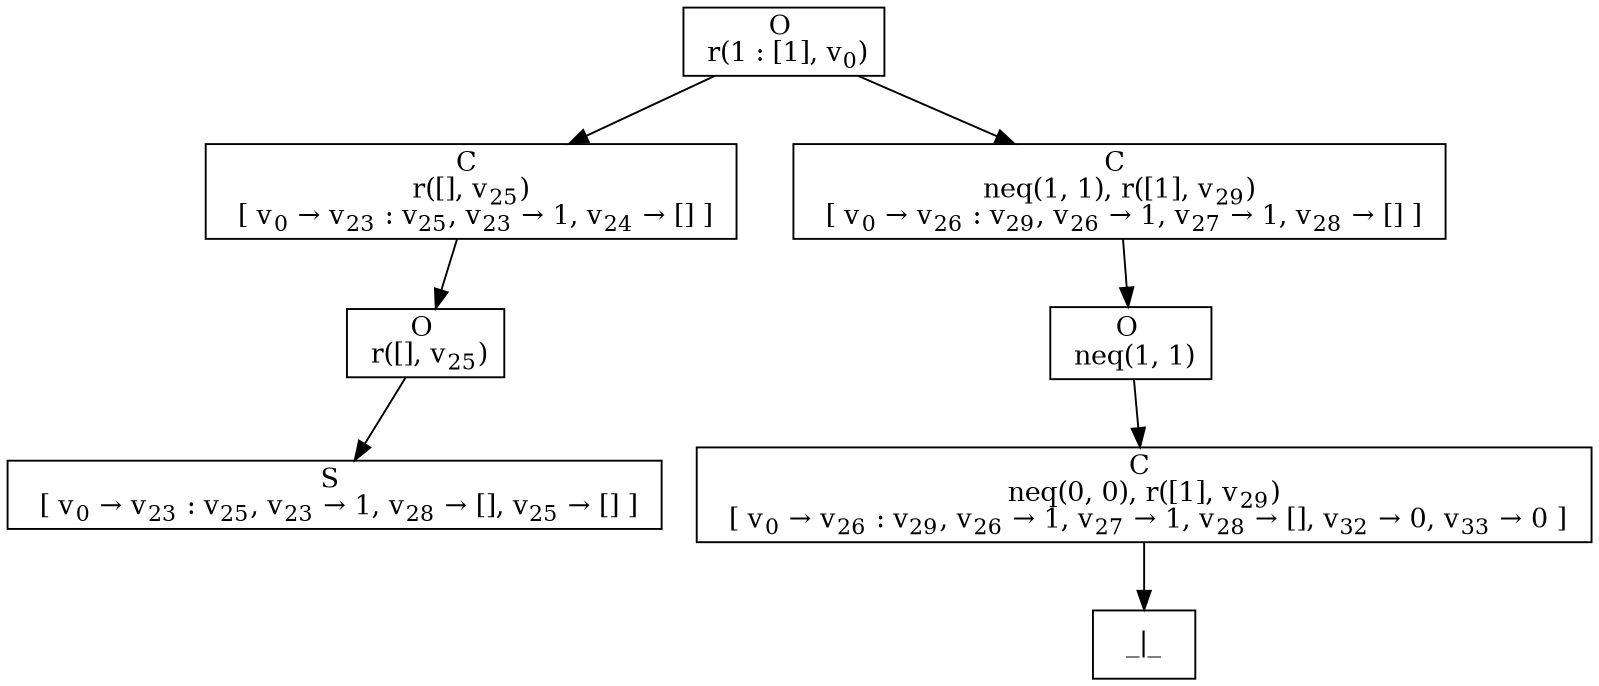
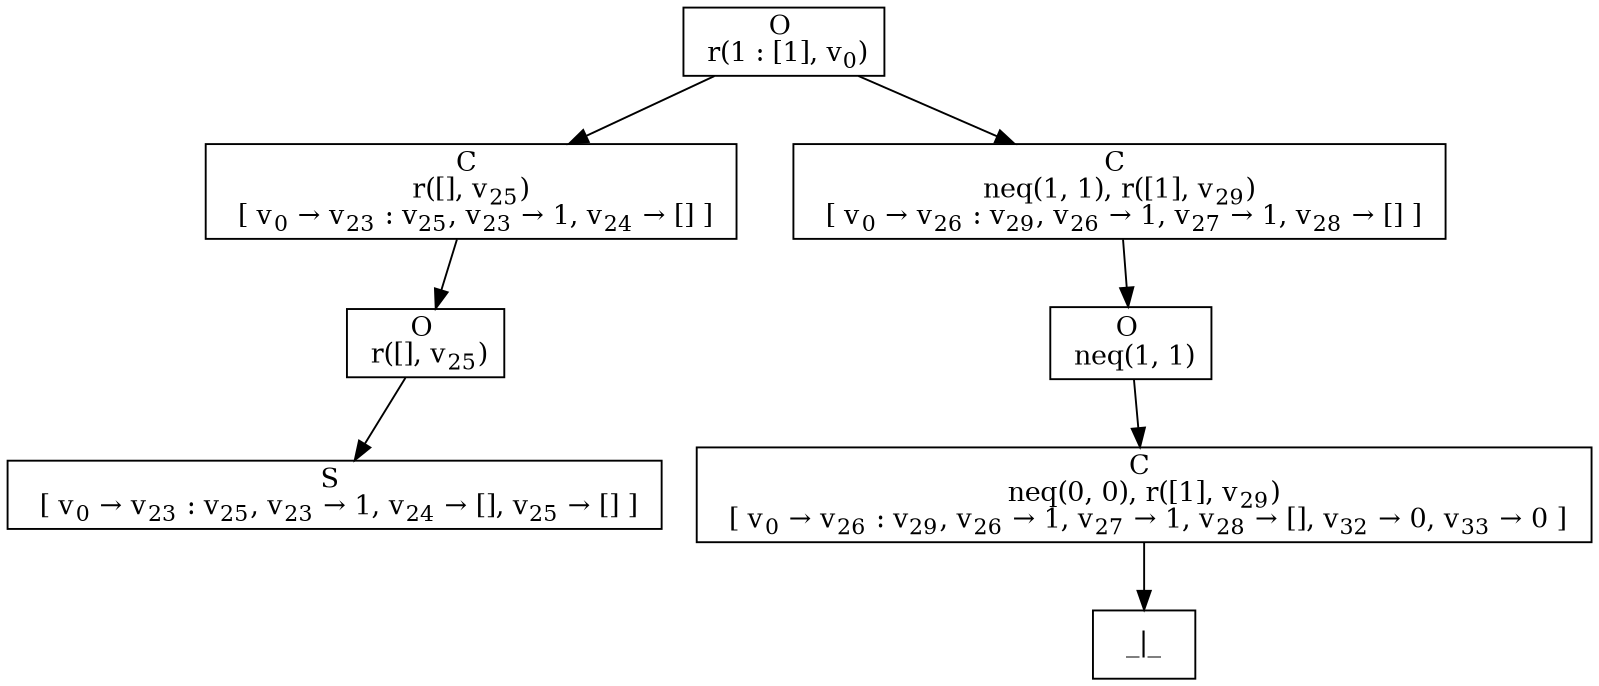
node "S": text "28" -> "24"
